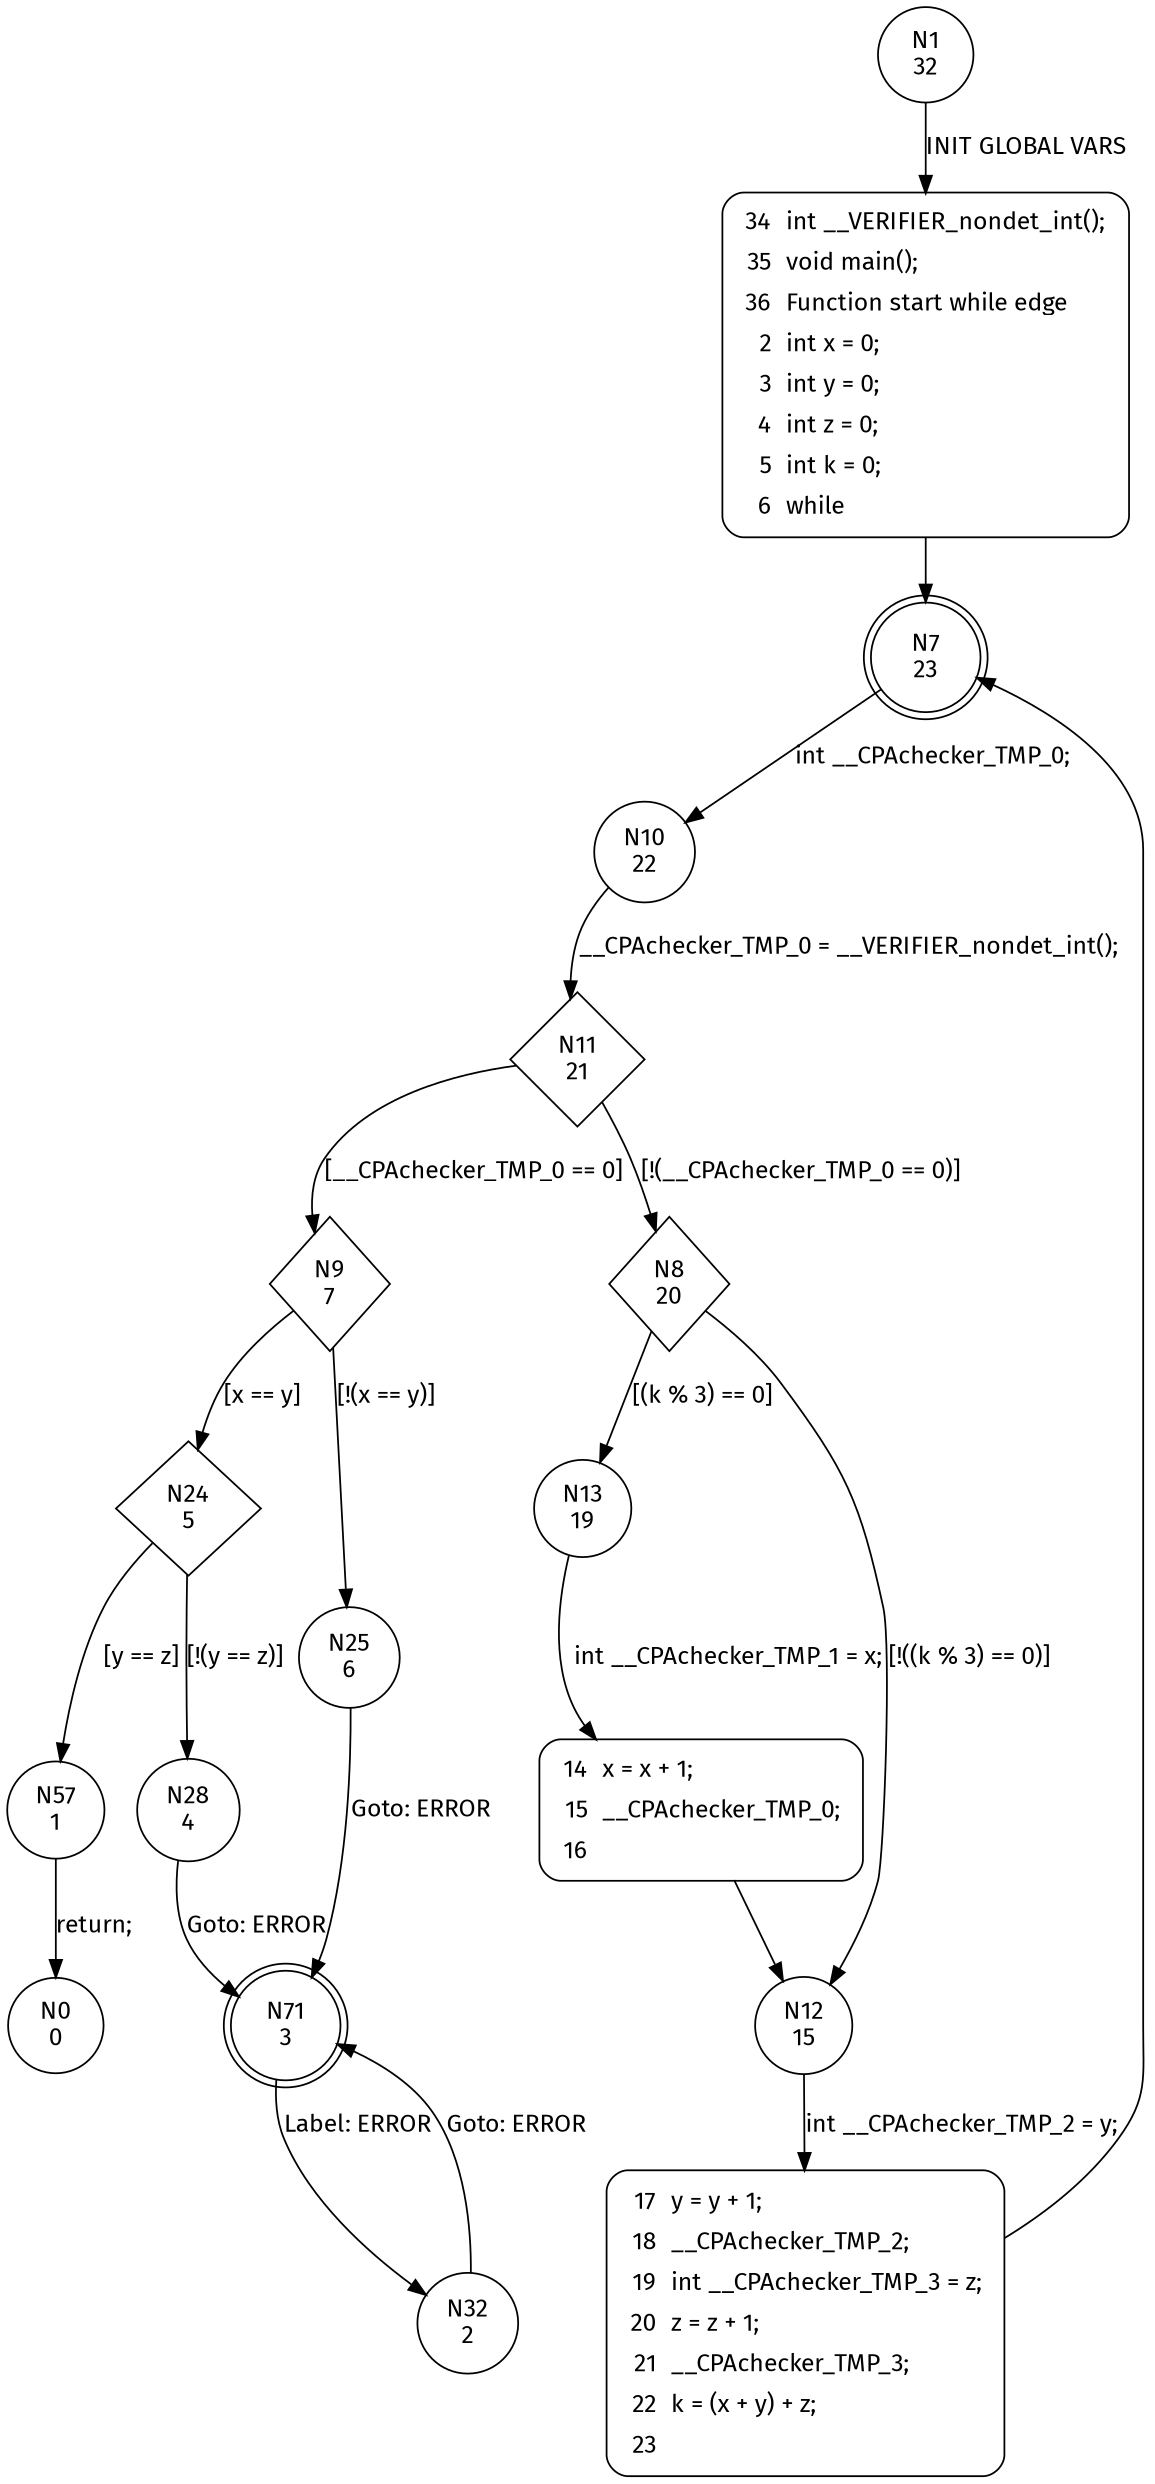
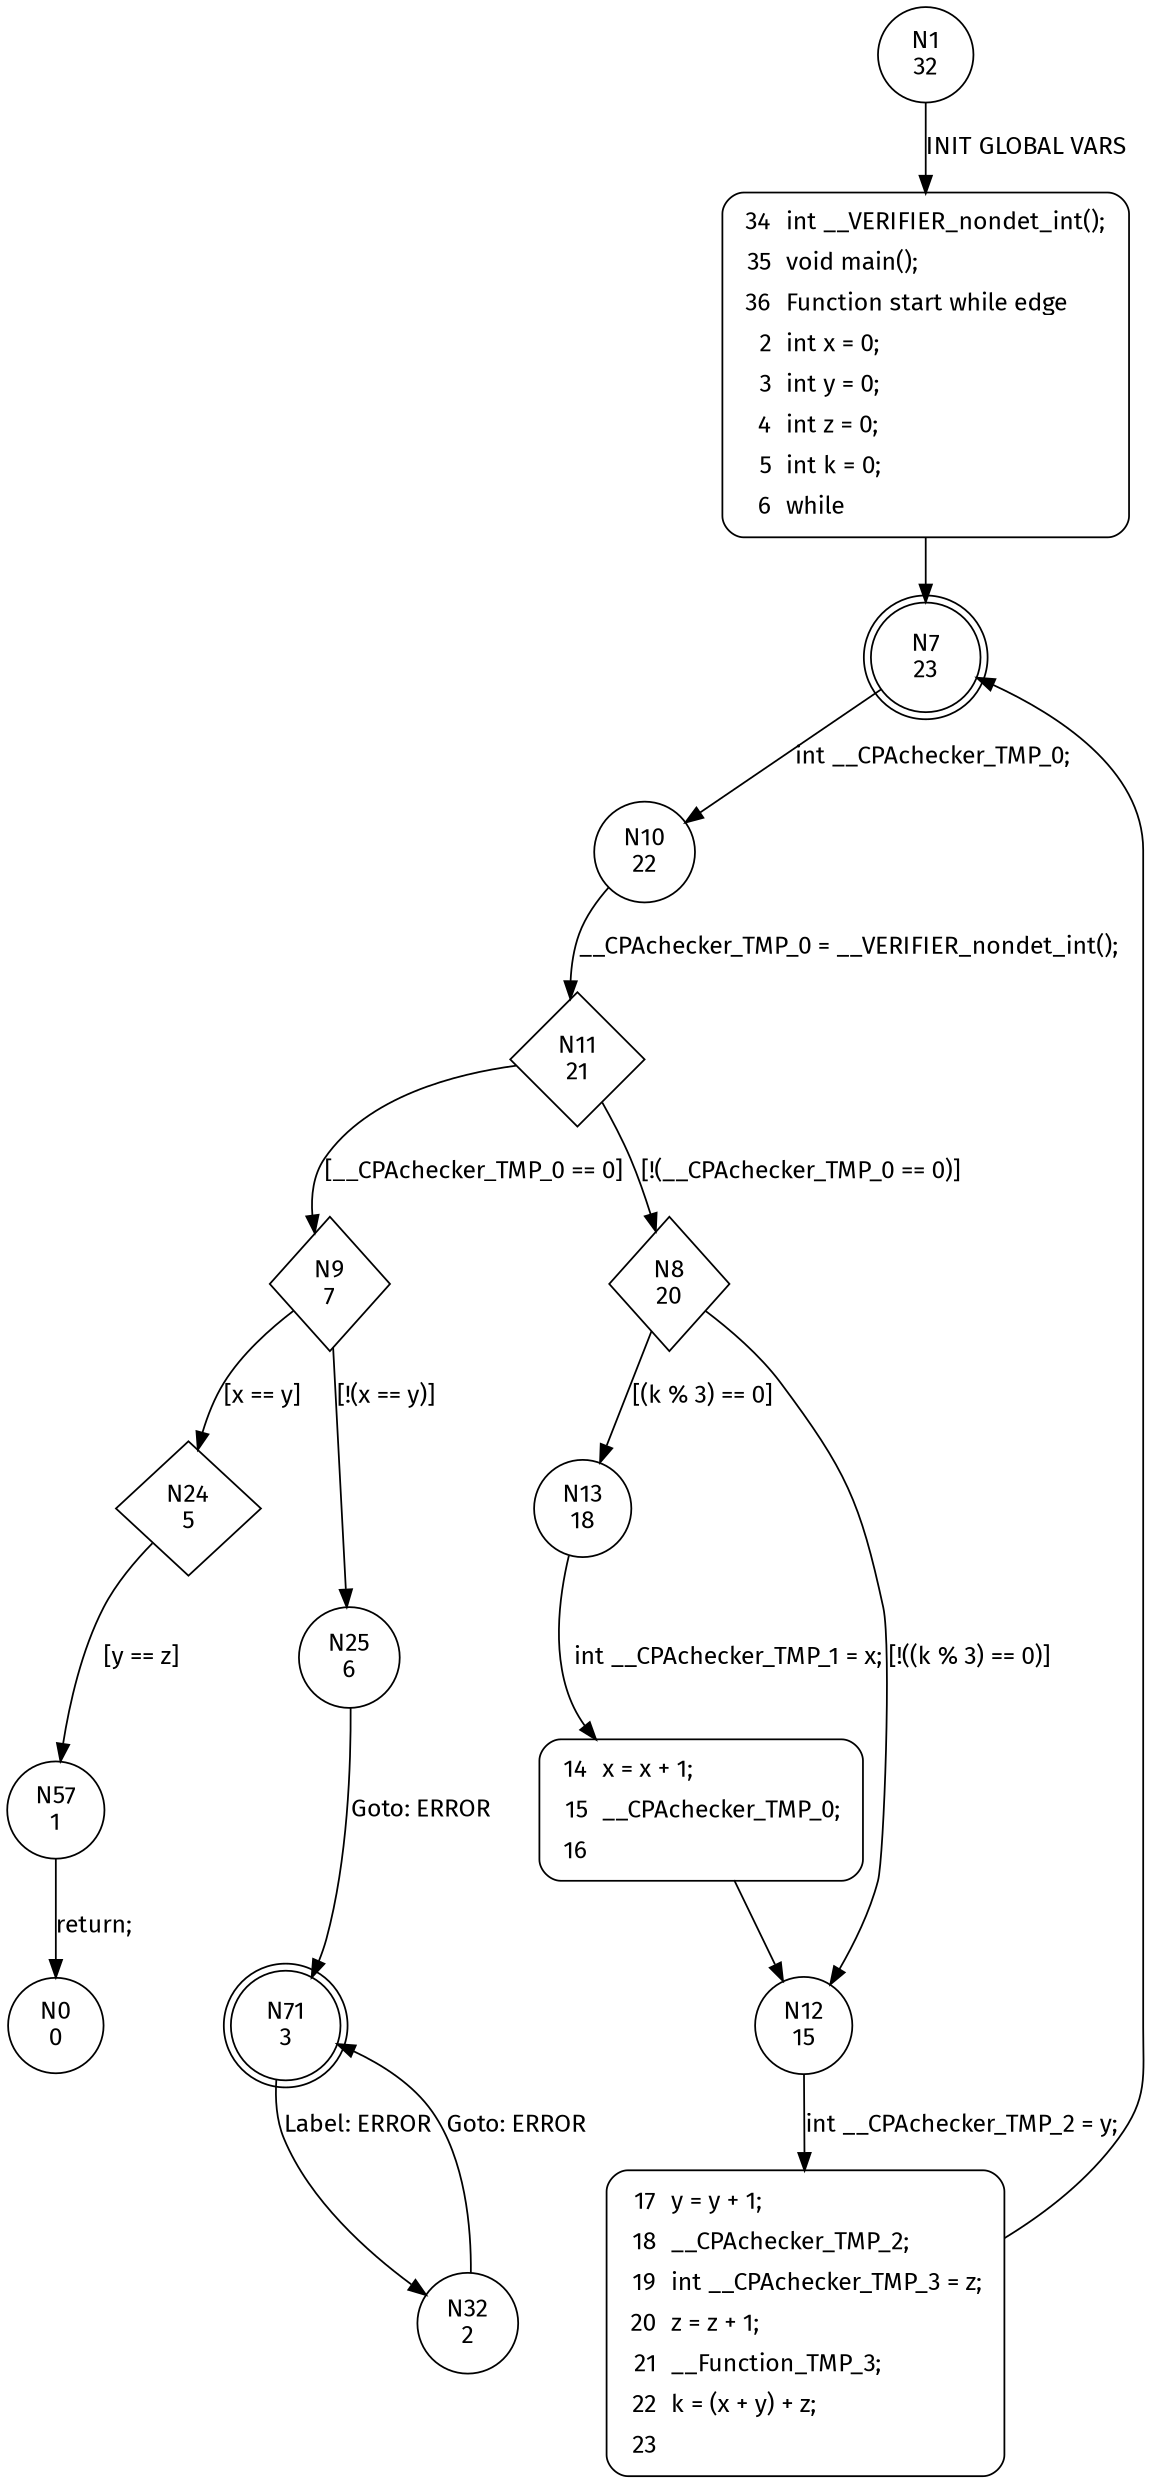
node "N13 19": label "N13 19" -> "N13 18"
node "N28 4": removed
node "17": text "__CPAchecker_TMP_3;" -> "__Function_TMP_3;"
